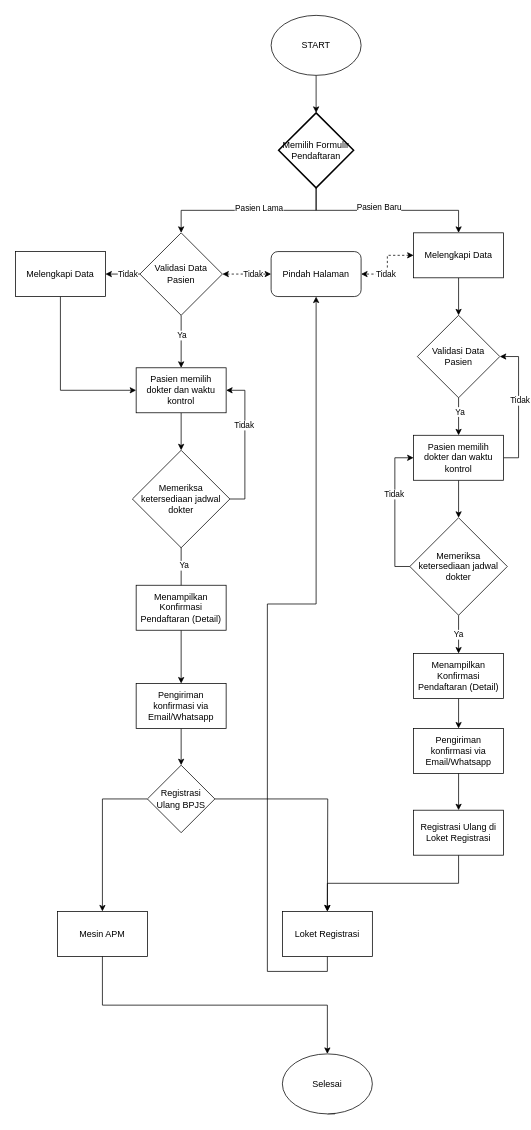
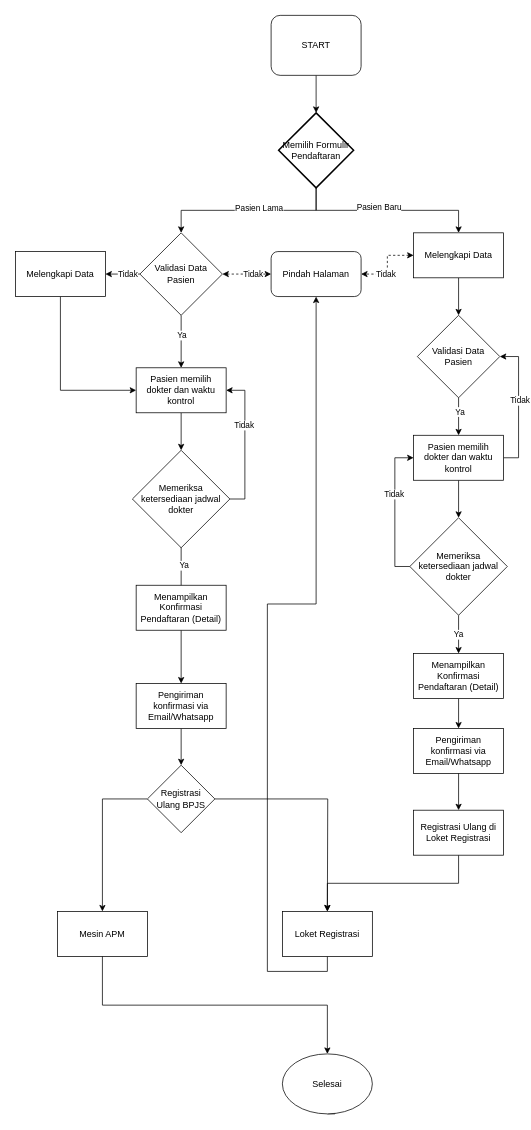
node "START": shape ellipse -> rounded rectangle
